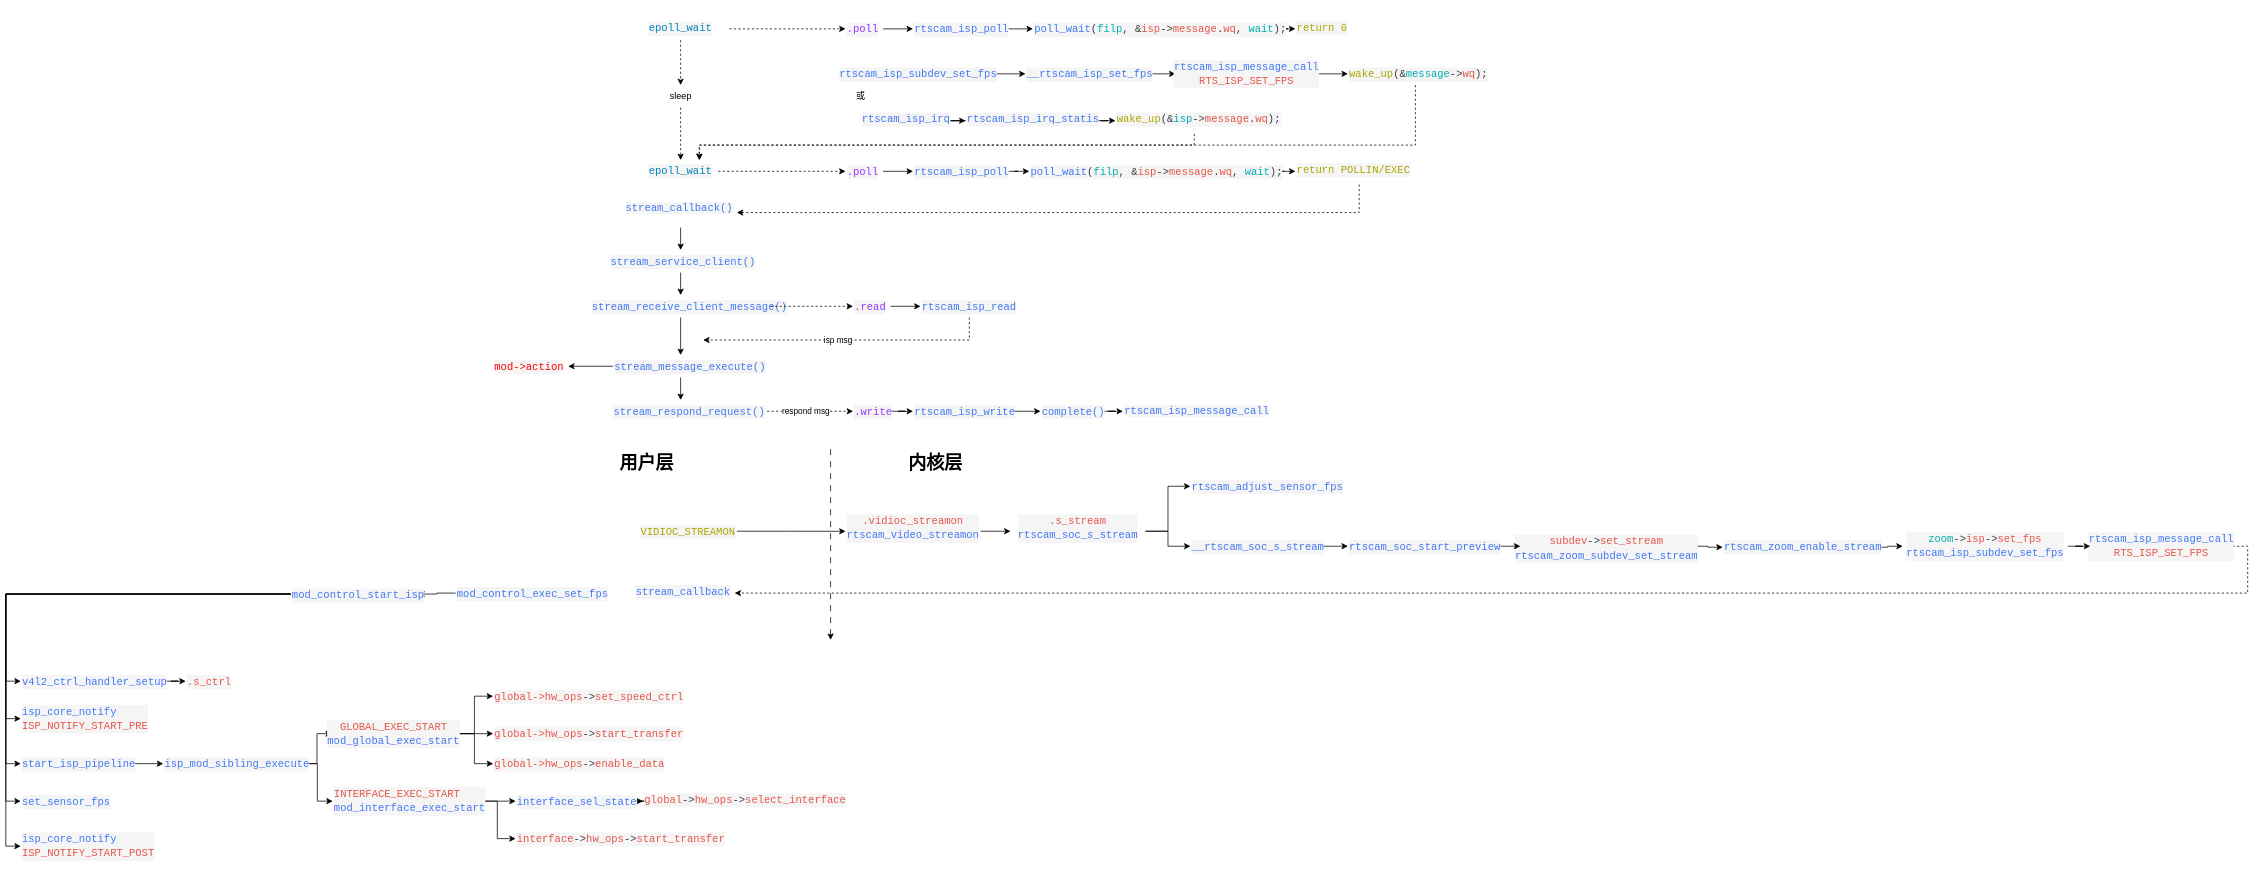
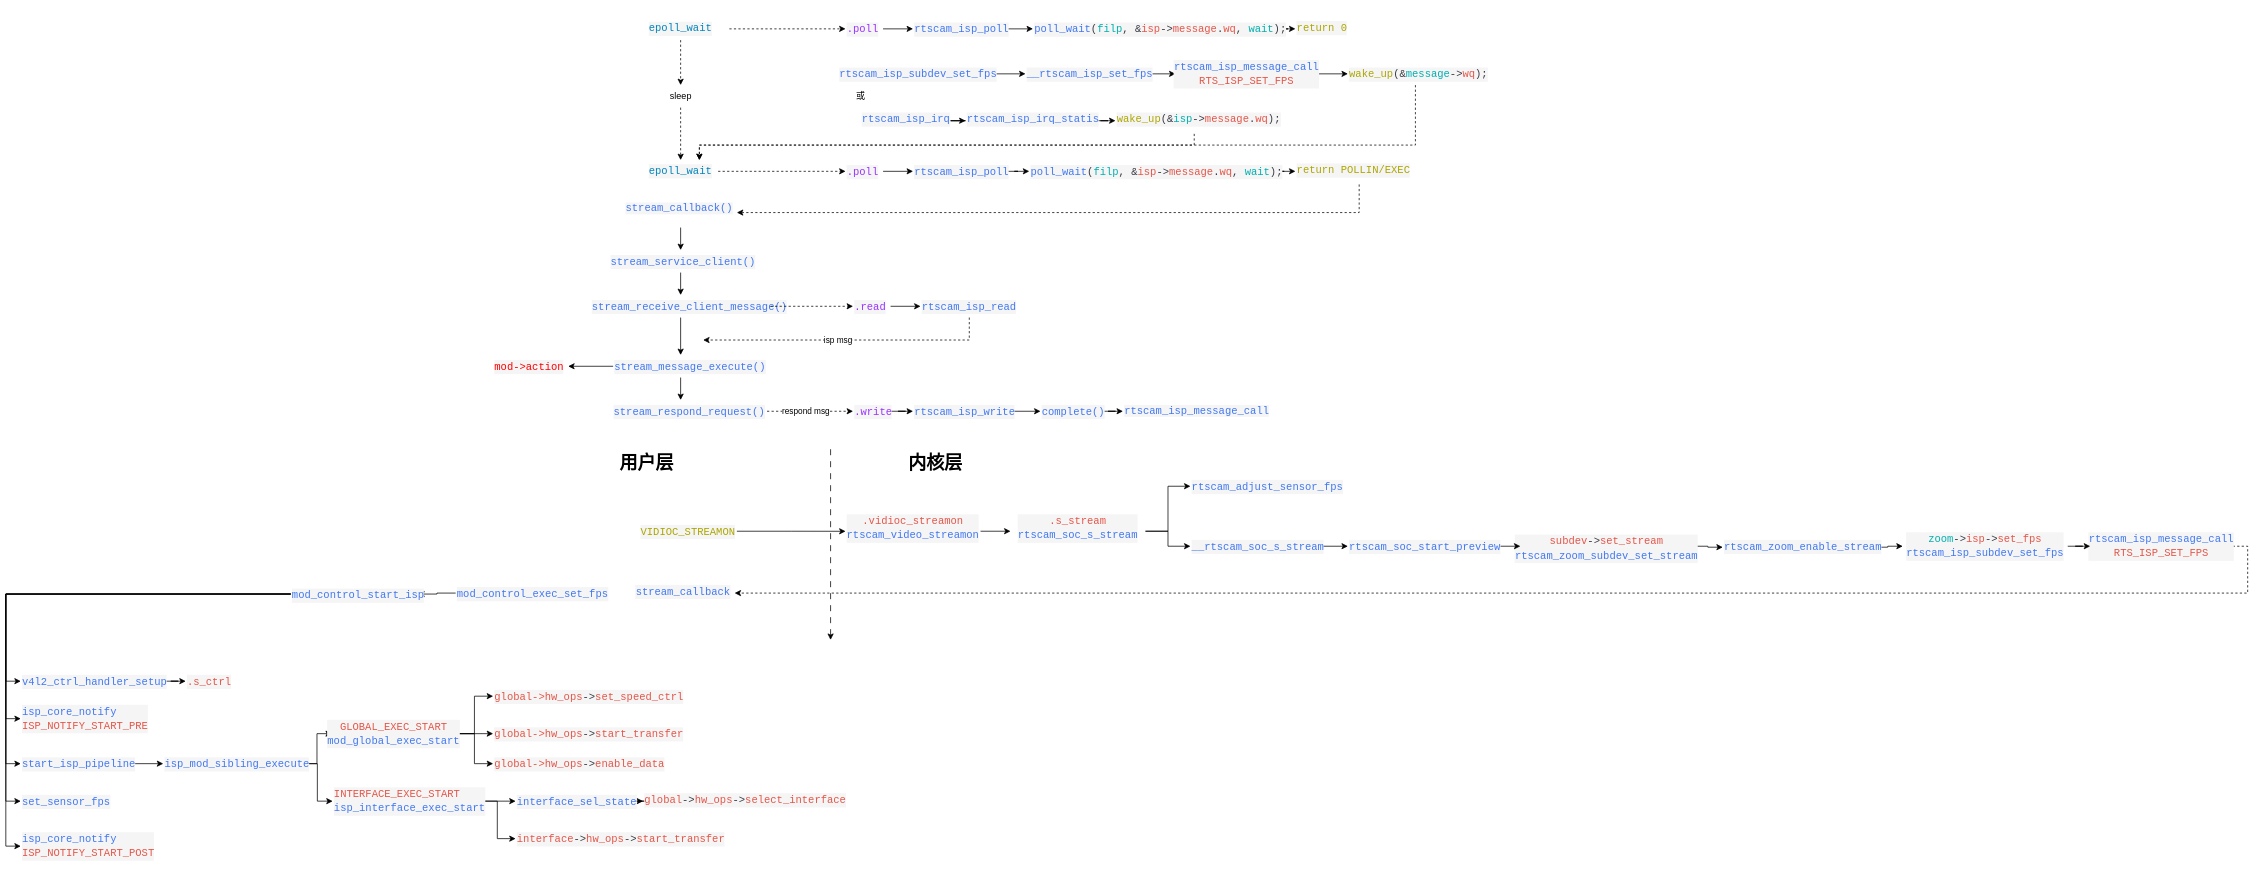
node "INTERFACE_EXEC_START mod_interface_exec_start": label "INTERFACE_EXEC_START mod_interface_exec_start" -> "INTERFACE_EXEC_START isp_interface_exec_start"
